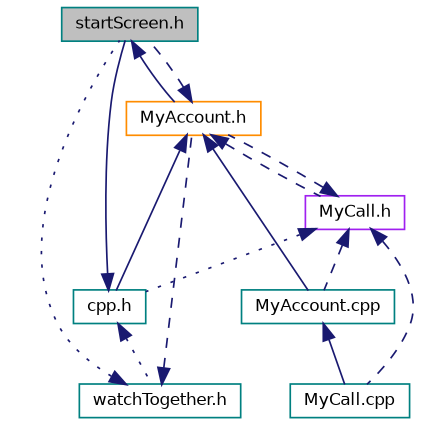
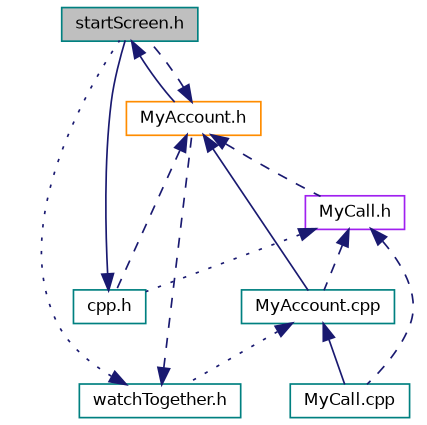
edge "MyAccount.h" -> "MyCall.h": removed
edge "cpp.h" -> "MyAccount.h": style solid -> dashed
edge "watchTogether.h" -> "cpp.h": now "watchTogether.h" -> "MyAccount.cpp"
